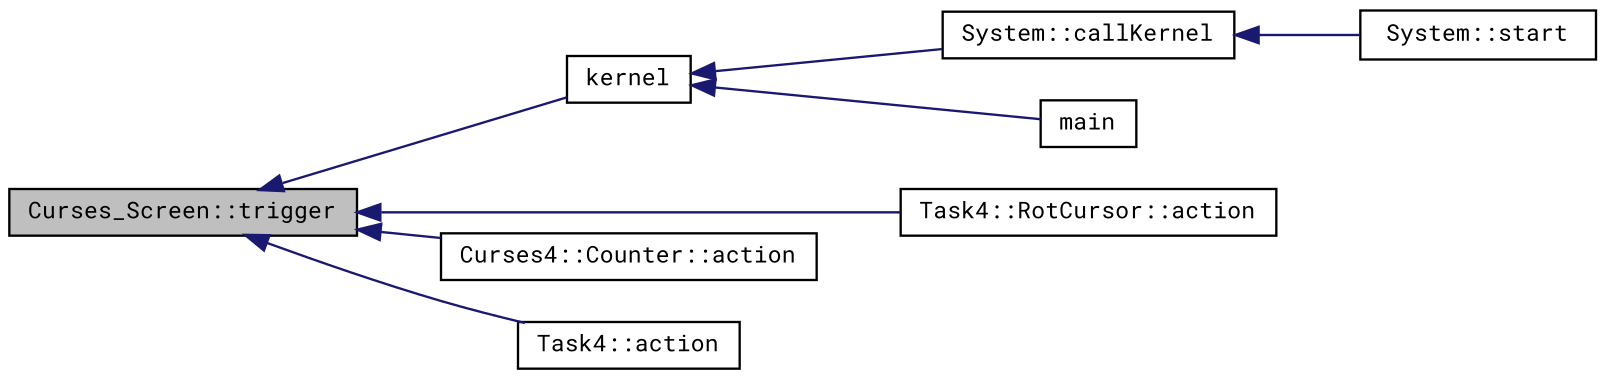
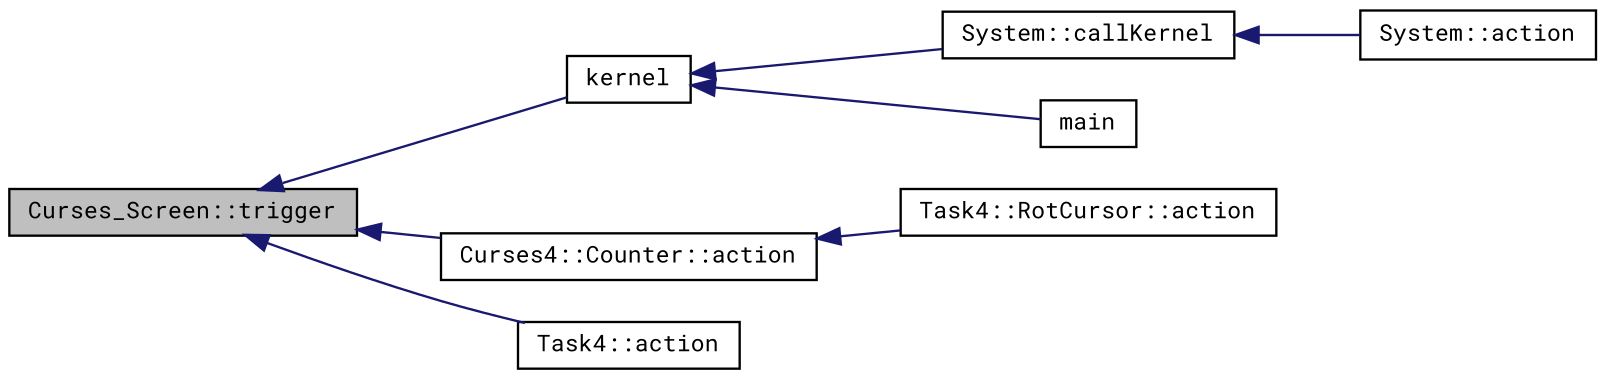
node "System::start": label "System::start" -> "System::action"
edge "Task4::RotCursor::action" -> "Curses_Screen::trigger": now "Task4::RotCursor::action" -> "Curses4::Counter::action"
